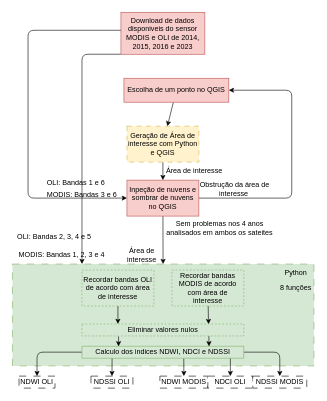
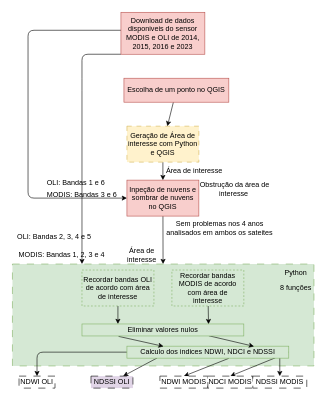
edge "Inpeção de nuvens e sombrar de nuvens no QGIS" -> "Escolha de um ponto no QGIS": removed
node "Eliminar valores nulos": style dashed -> solid
node "Calculo dos indices NDWI, NDCI e NDSSI": moved (163, 353) -> (208, 353)
node "NDSSI OLI": fillcolor #ffffff -> #e1d5e7
node "NDCI OLI": label "NDCI OLI" -> "NDCI MODIS"
